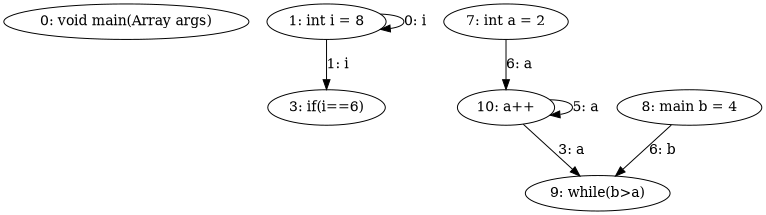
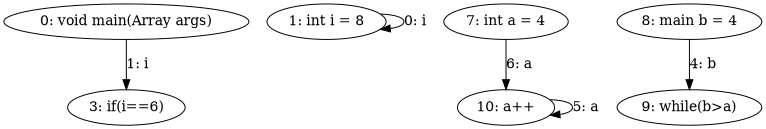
node "7: int a = 2": label "7: int a = 2" -> "7: int a = 4"
edge "1: int i = 8" -> "3: if(i==6)": now "0: void main(Array args)" -> "3: if(i==6)"
edge "10: a++" -> "9: while(b>a)": removed, label "3: a"
edge "8: main b = 4" -> "9: while(b>a)": label "6: b" -> "4: b"
